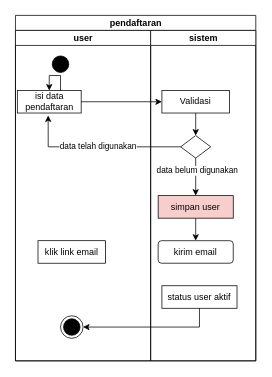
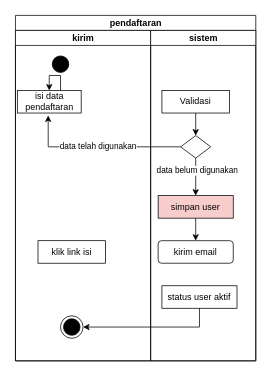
node "user": label "user" -> "kirim"
edge "isi data pendaftaran" -> "Validasi": removed
node "klik link email": label "klik link email" -> "klik link isi"
